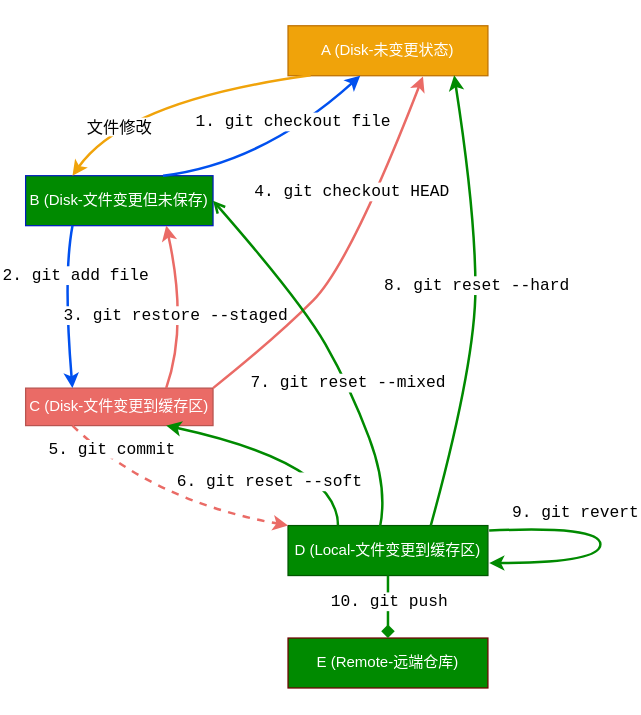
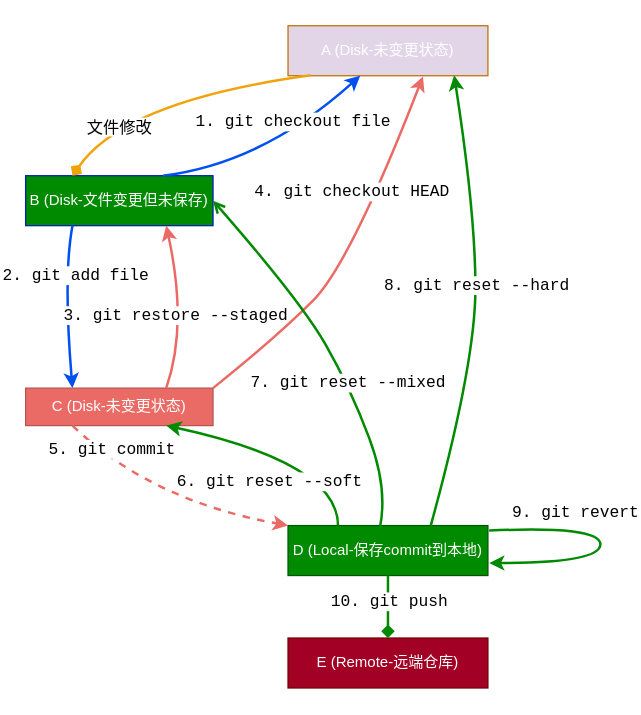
node "A (Disk-未变更状态)": fillcolor #f0a30a -> #e1d5e7
edge "A (Disk-未变更状态)" -> "B (Disk-文件变更但未保存)": arrowhead classic -> diamond
node "C (Disk-文件变更到缓存区)": label "C (Disk-文件变更到缓存区)" -> "C (Disk-未变更状态)"
node "D (Local-文件变更到缓存区)": label "D (Local-文件变更到缓存区)" -> "D (Local-保存commit到本地)"
node "E (Remote-远端仓库)": fillcolor #008a00 -> #a20025
